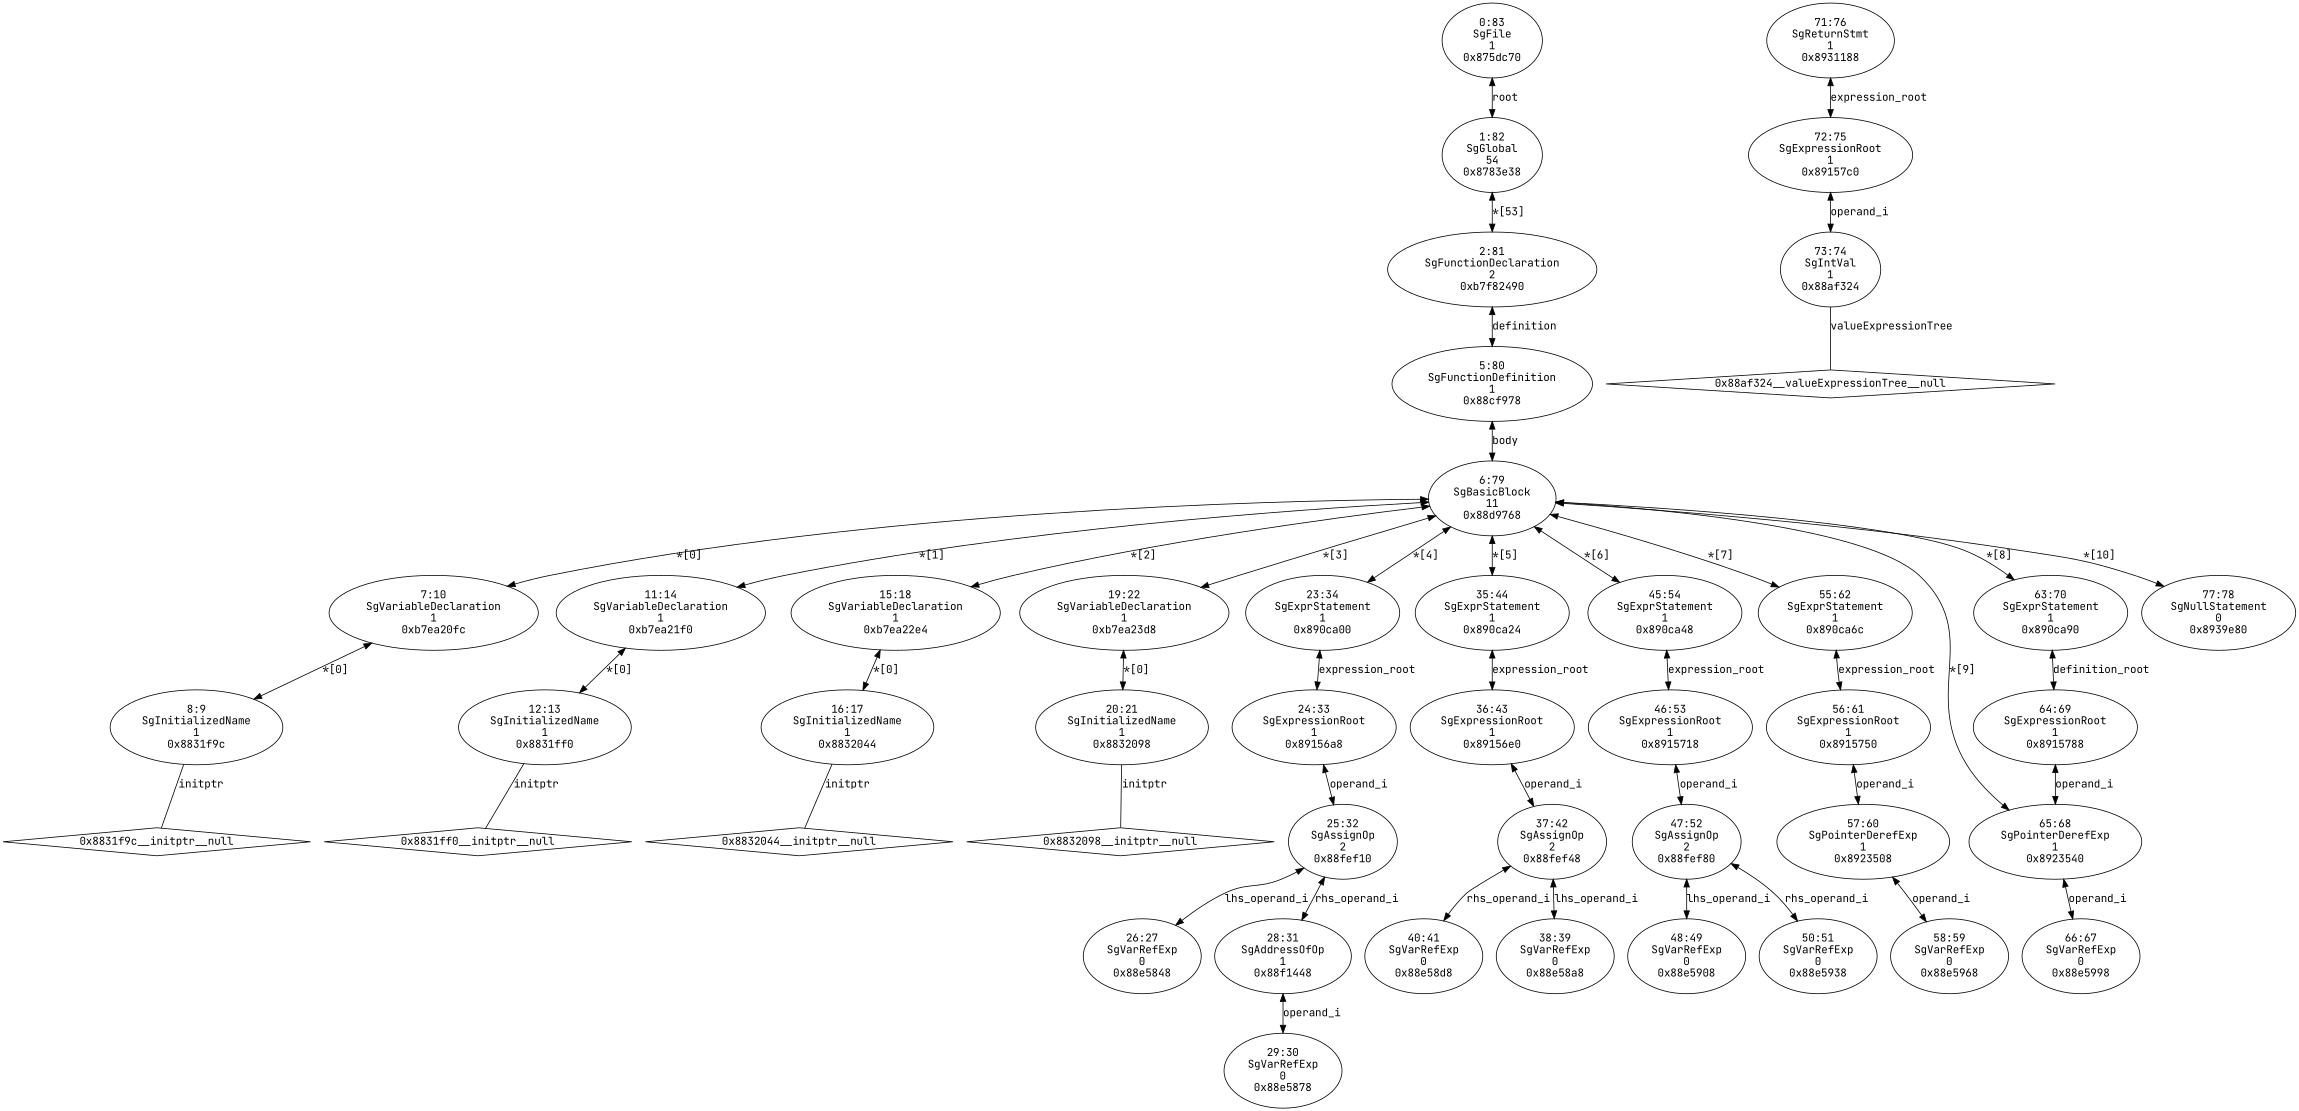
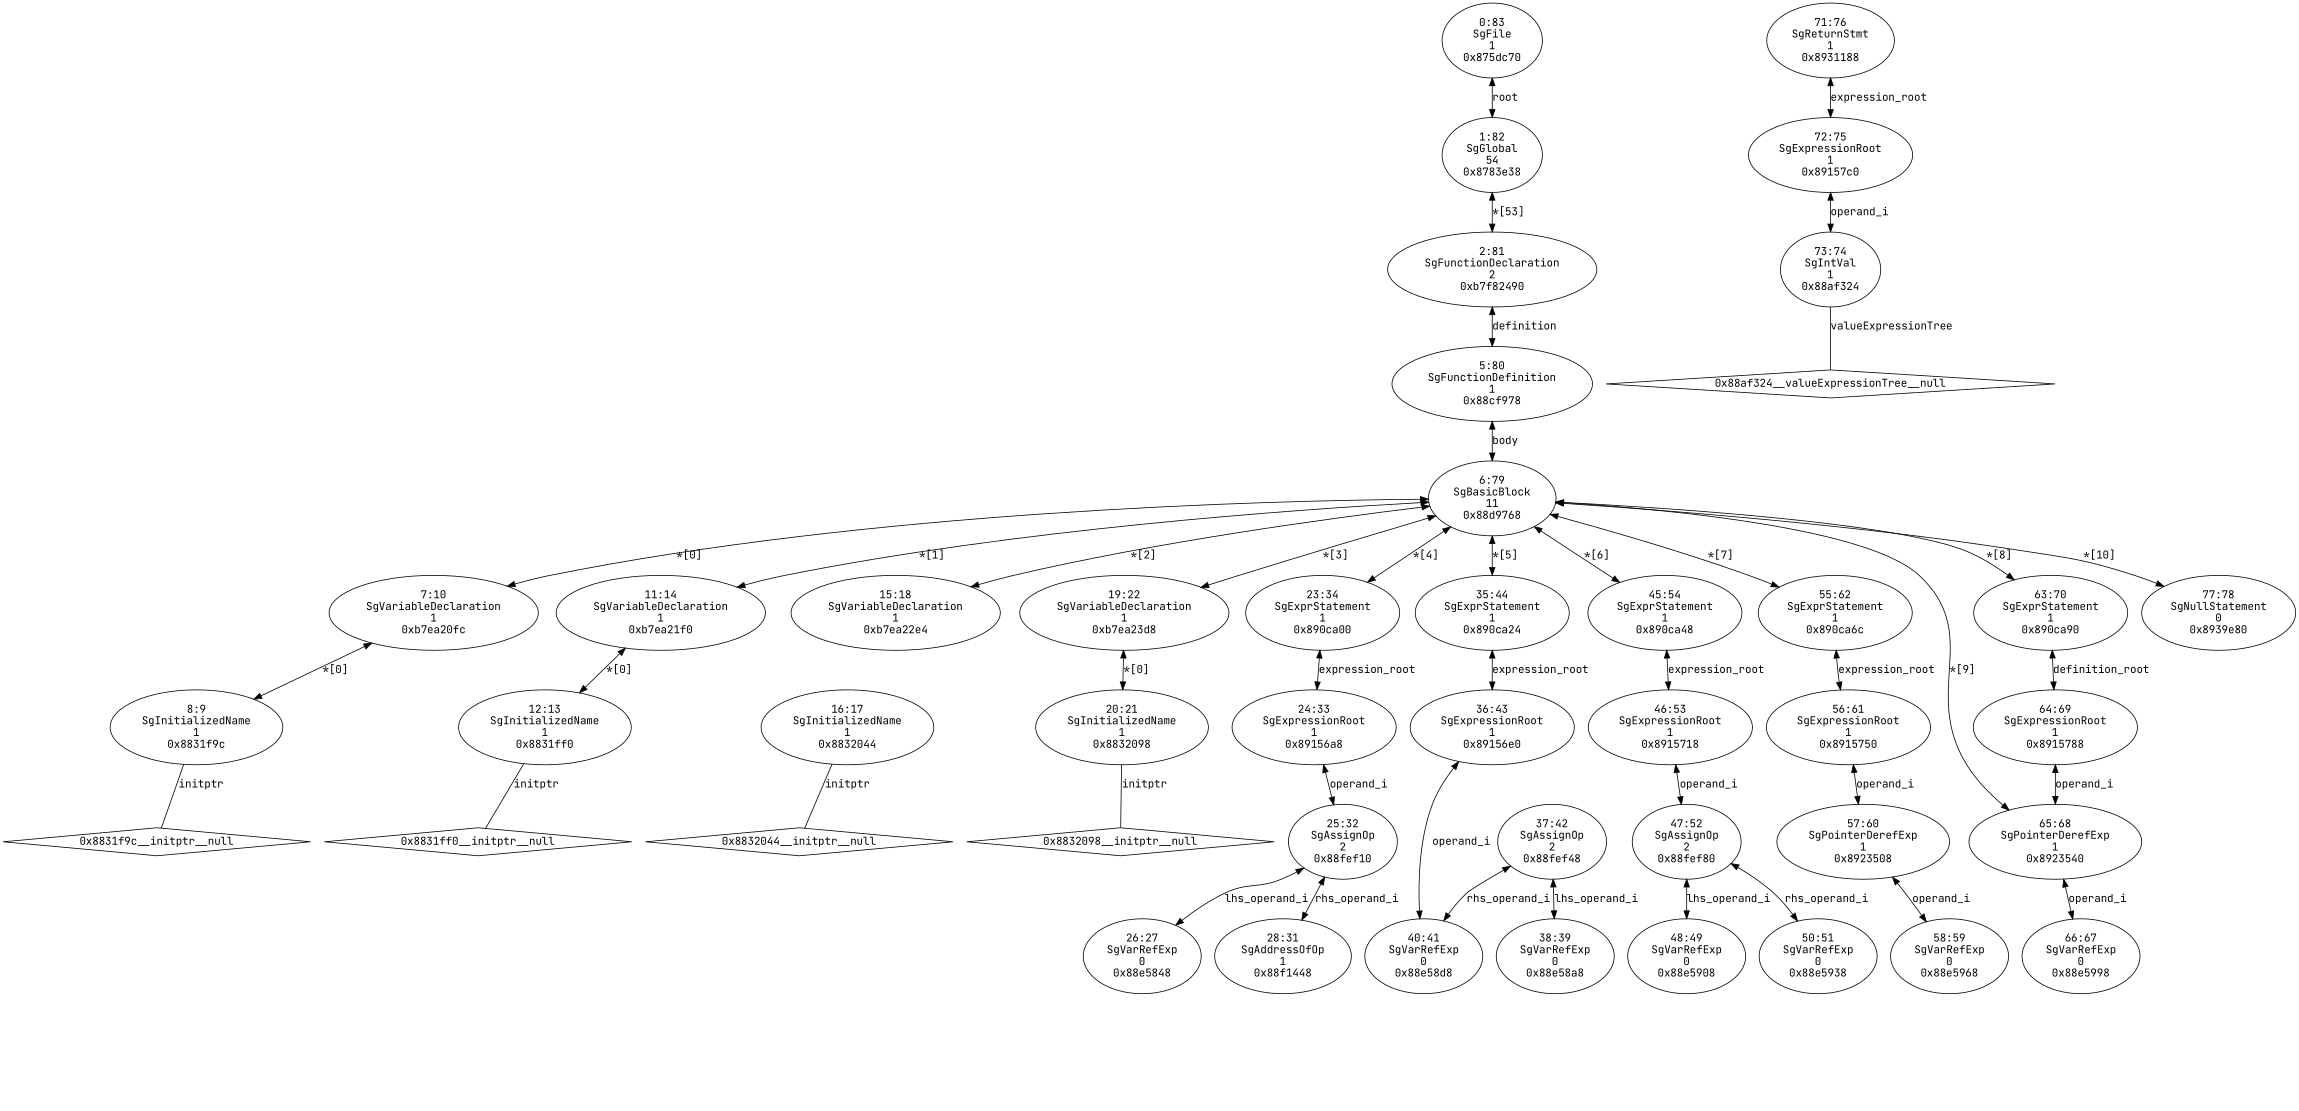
edge "15:18 SgVariableDeclaration 1 0xb7ea22e4" -- "16:17 SgInitializedName 1 0x8832044": removed, label "*[0]"
edge "36:43 SgExpressionRoot 1 0x89156e0" -- "37:42 SgAssignOp 2 0x88fef48": now "36:43 SgExpressionRoot 1 0x89156e0" -- "40:41 SgVarRefExp 0 0x88e58d8"
node "29:30 SgVarRefExp 0 0x88e5878": removed
